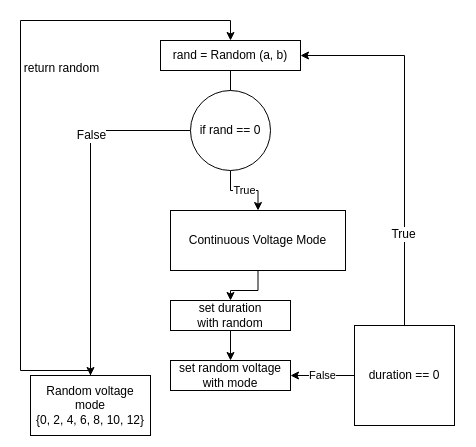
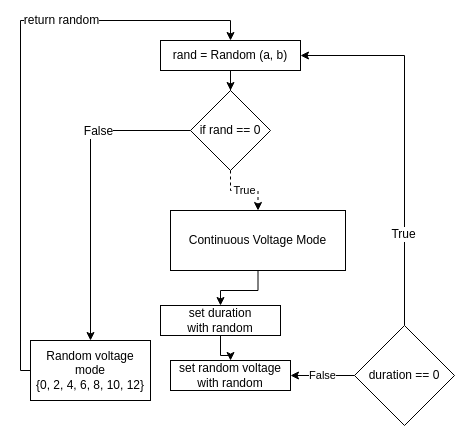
edge "rand = Random (a, b)" -- "if rand == 0": arrowhead none -> classic
node "if rand == 0": shape ellipse -> diamond
edge "if rand == 0" -> "Continuous Voltage Mode": style solid -> dashed
node "set duration with random": moved (231, 316) -> (221, 321)
node "set random voltage with mode": label "set random voltage with mode" -> "set random voltage with random"
node "duration == 0": shape rectangle -> diamond
node "Random voltage mode {0, 2, 4, 6, 8, 10, 12}": moved (91, 406) -> (91, 371)
